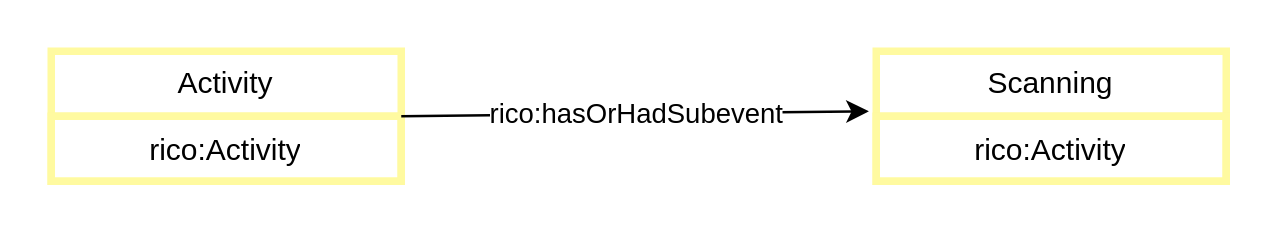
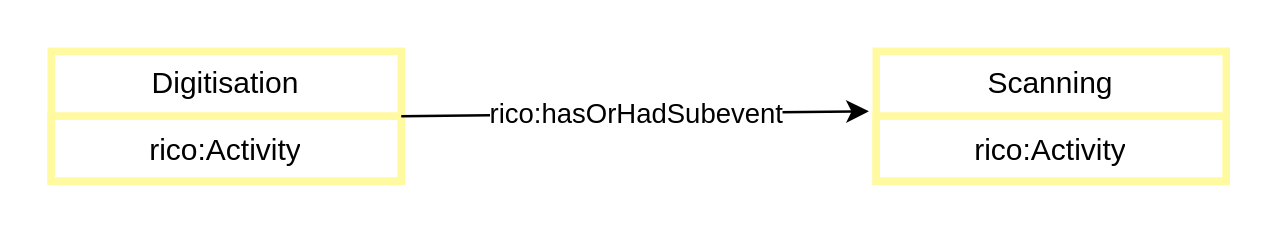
node "Activity": label "Activity" -> "Digitisation"
